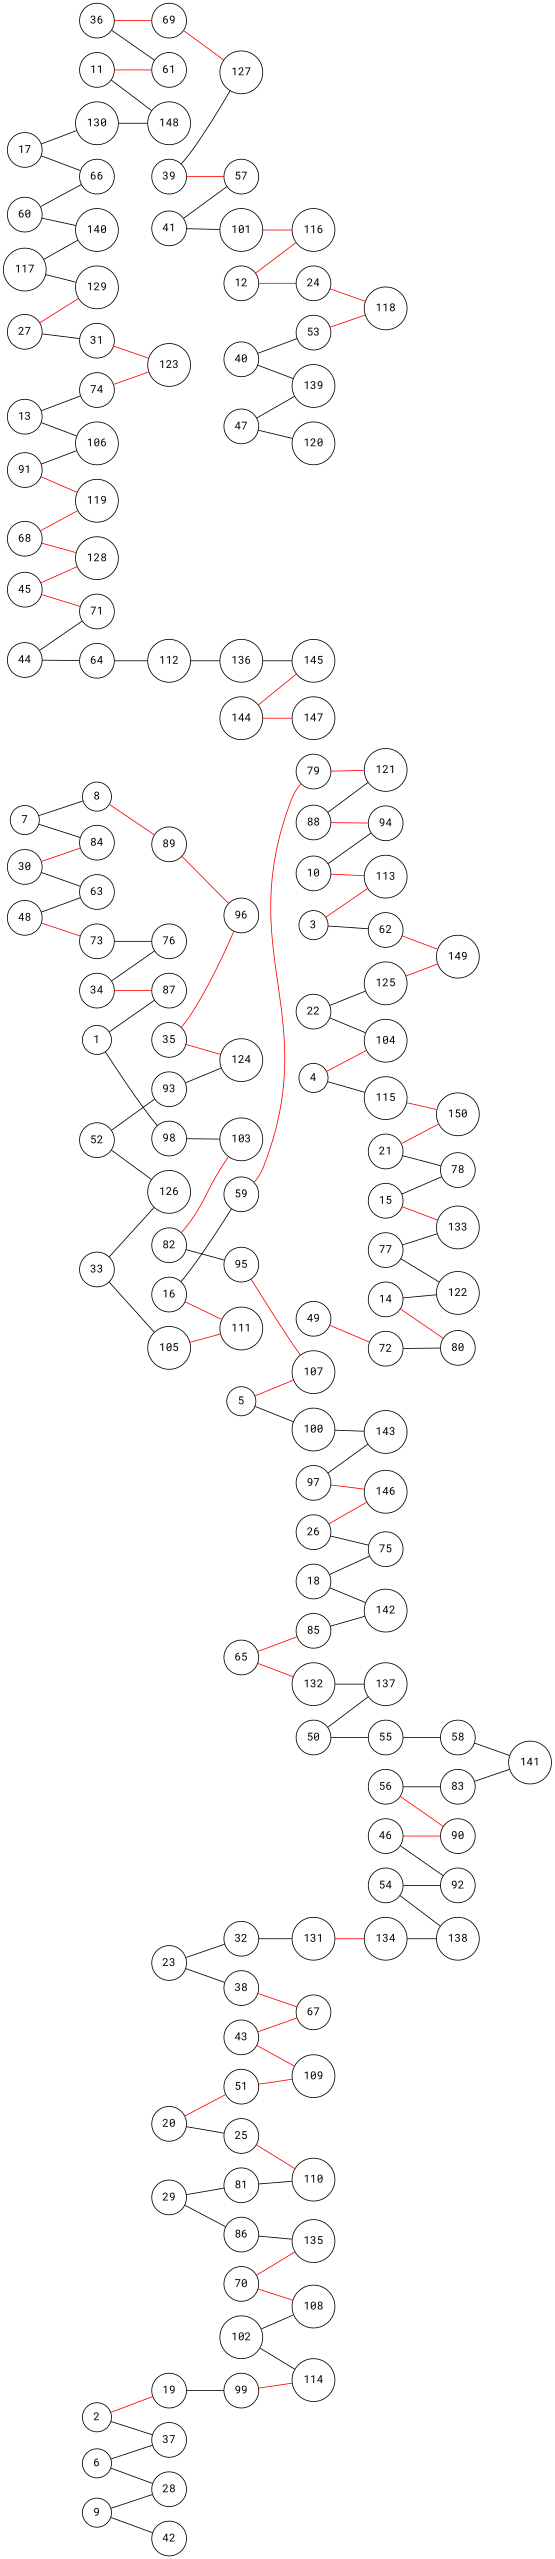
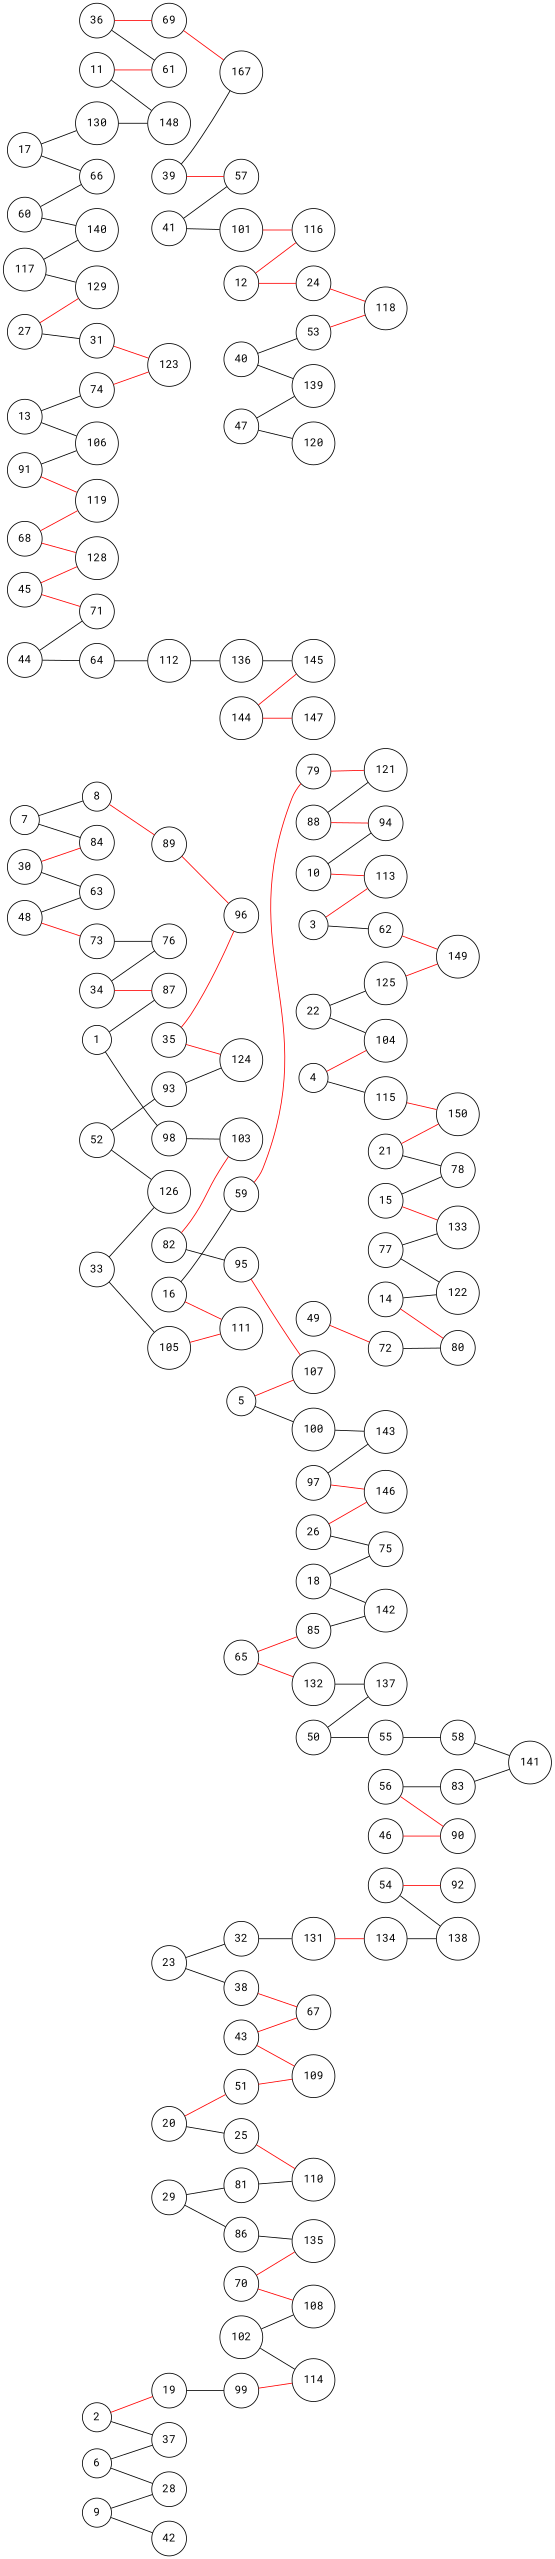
node "127": label "127" -> "167"
edge "46" -- "92": removed
edge "54" -- "92": color black -> red
